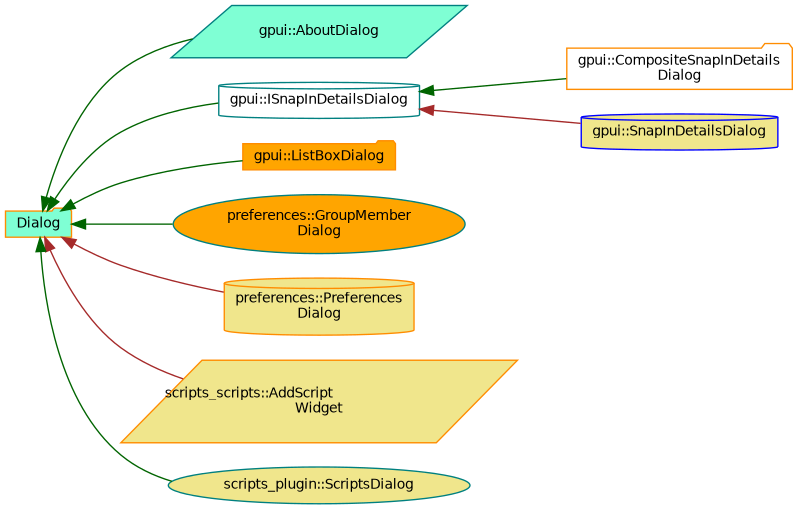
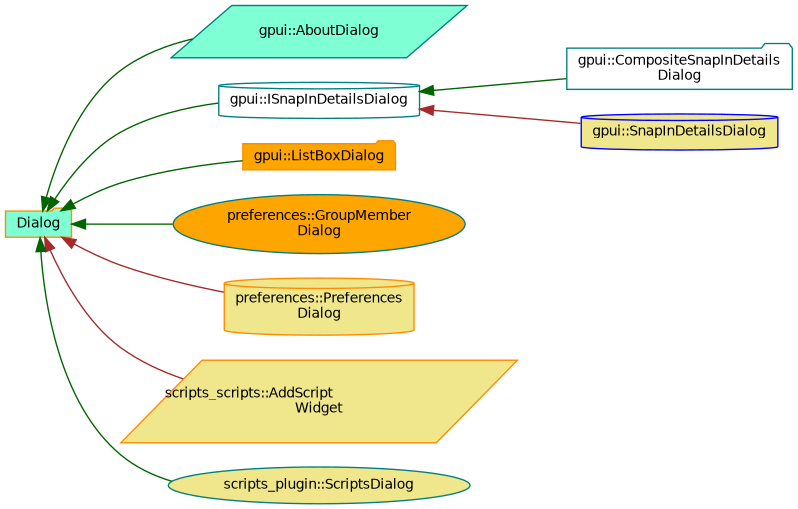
node "gpui::CompositeSnapInDetails Dialog": color darkorange -> teal
